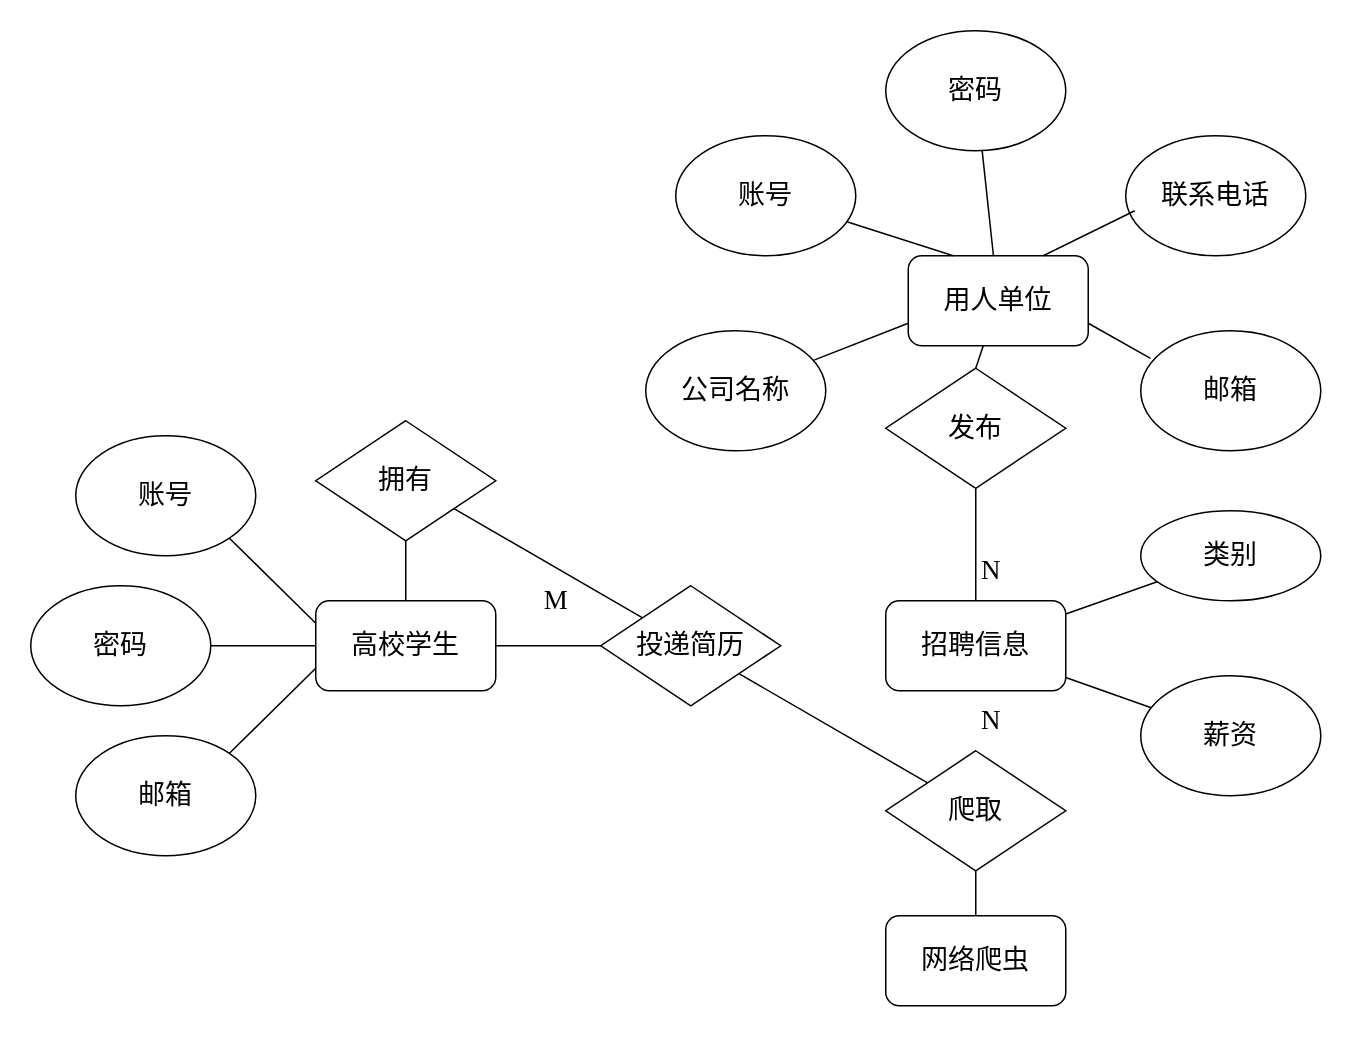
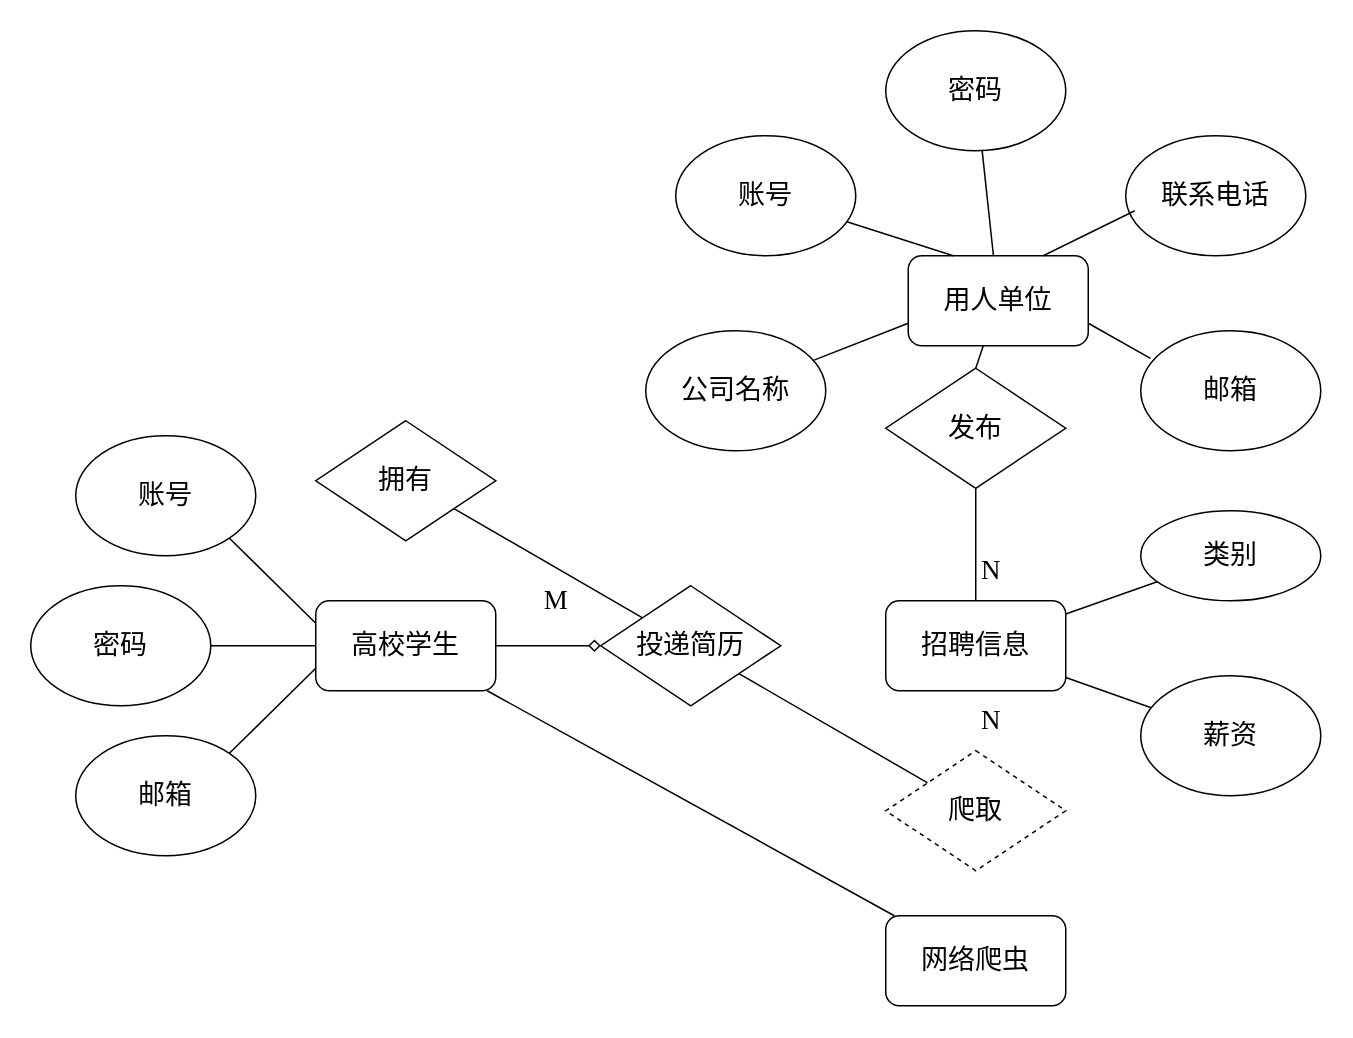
edge "拥有" -- "高校学生": now "网络爬虫" -- "高校学生"
edge "高校学生" -- "投递简历": arrowhead none -> diamond
node "爬取": style solid -> dashed
edge "爬取" -- "网络爬虫": removed
